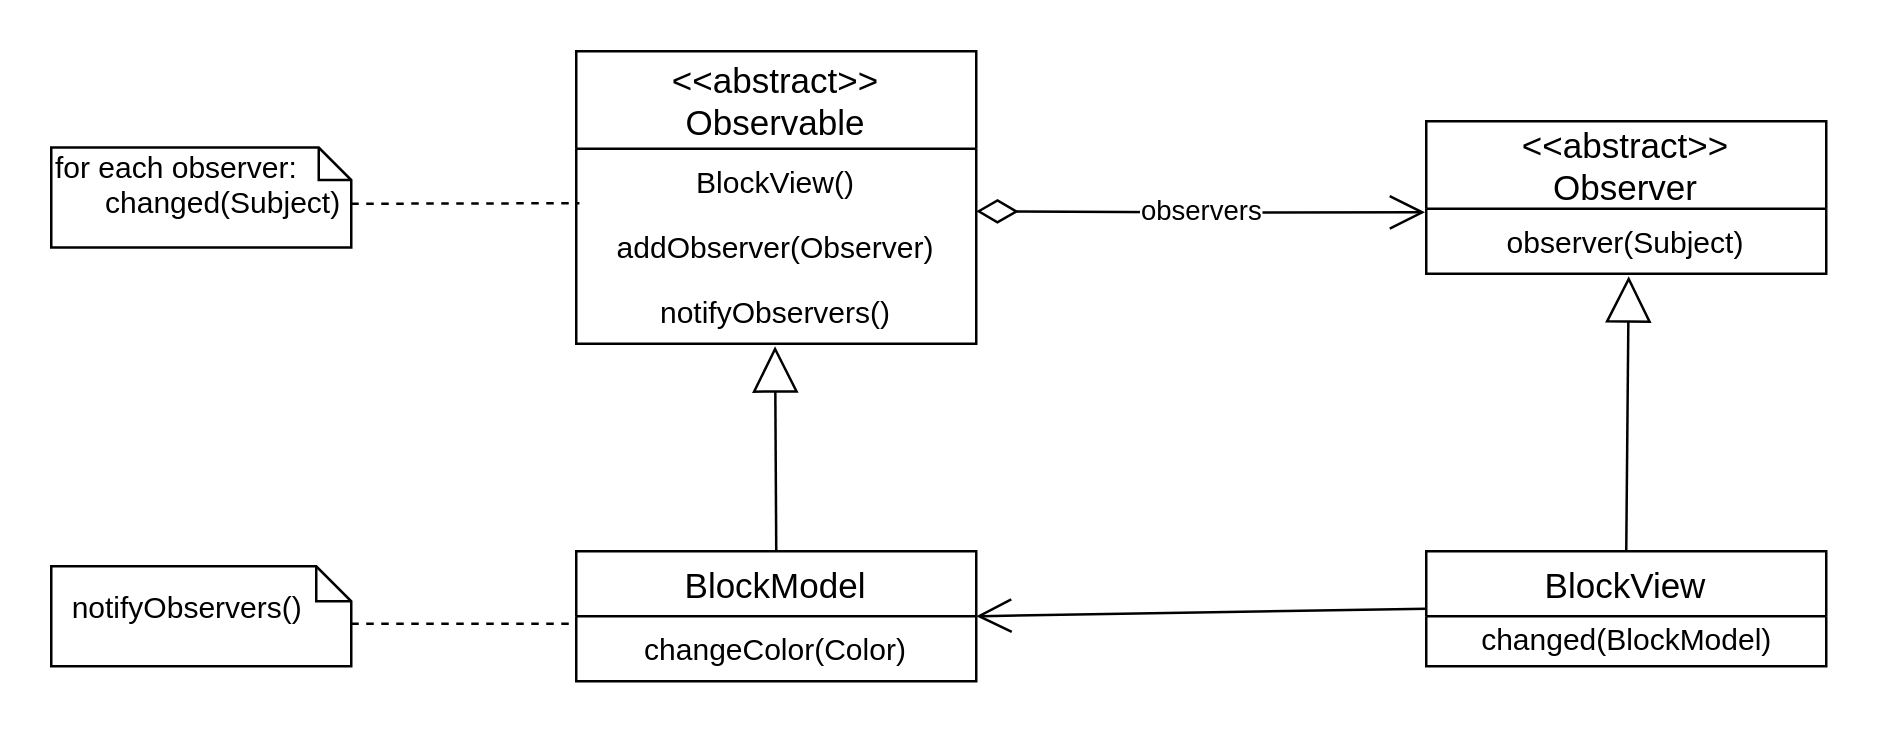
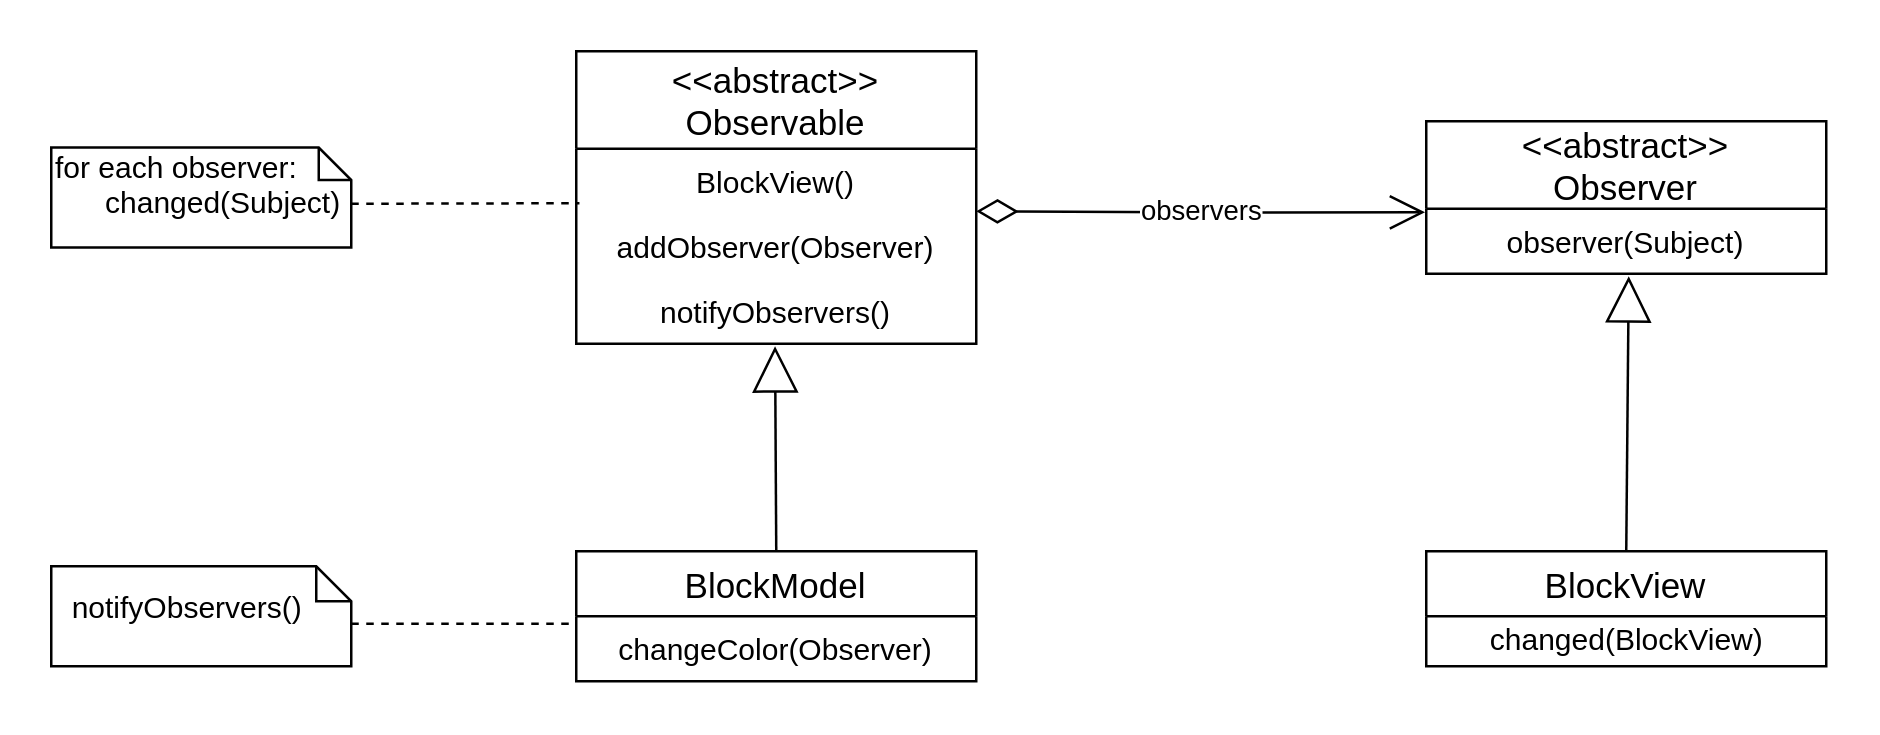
edge "BlockView" -> "BlockModel": removed
node "changed(BlockModel)": label "changed(BlockModel)" -> "changed(BlockView)"
node "changeColor(Color)": label "changeColor(Color)" -> "changeColor(Observer)"
